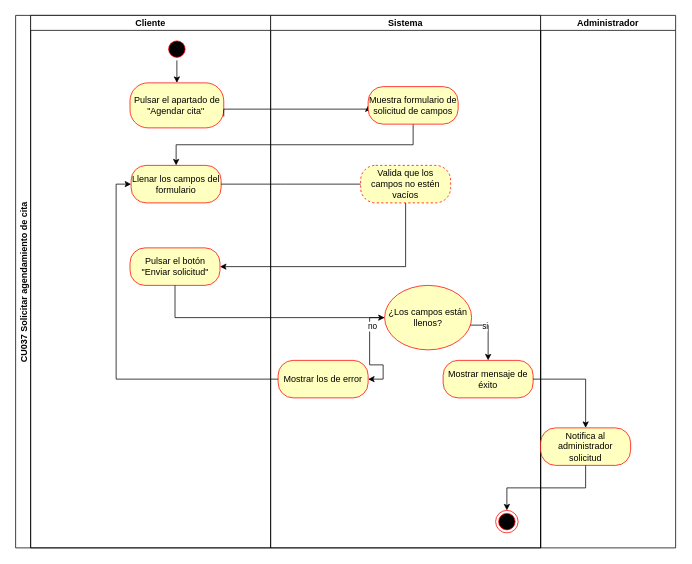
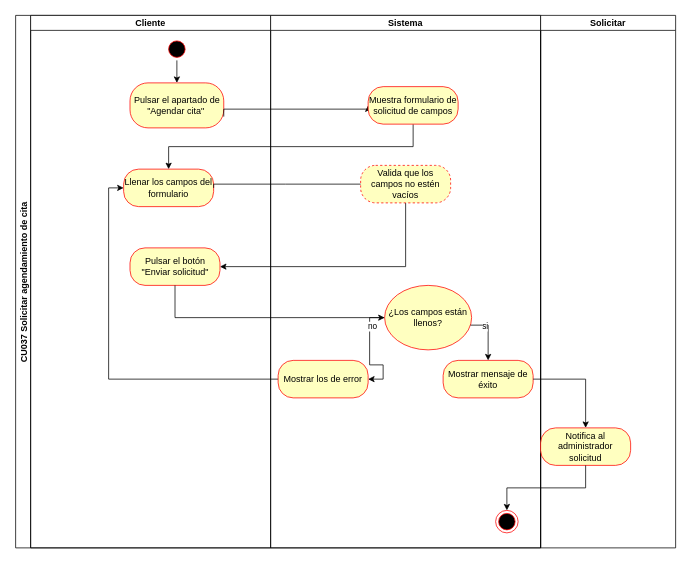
node "Administrador": label "Administrador" -> "Solicitar"
node "Llenar los campos del formulario": moved (176, 184) -> (168, 188)
